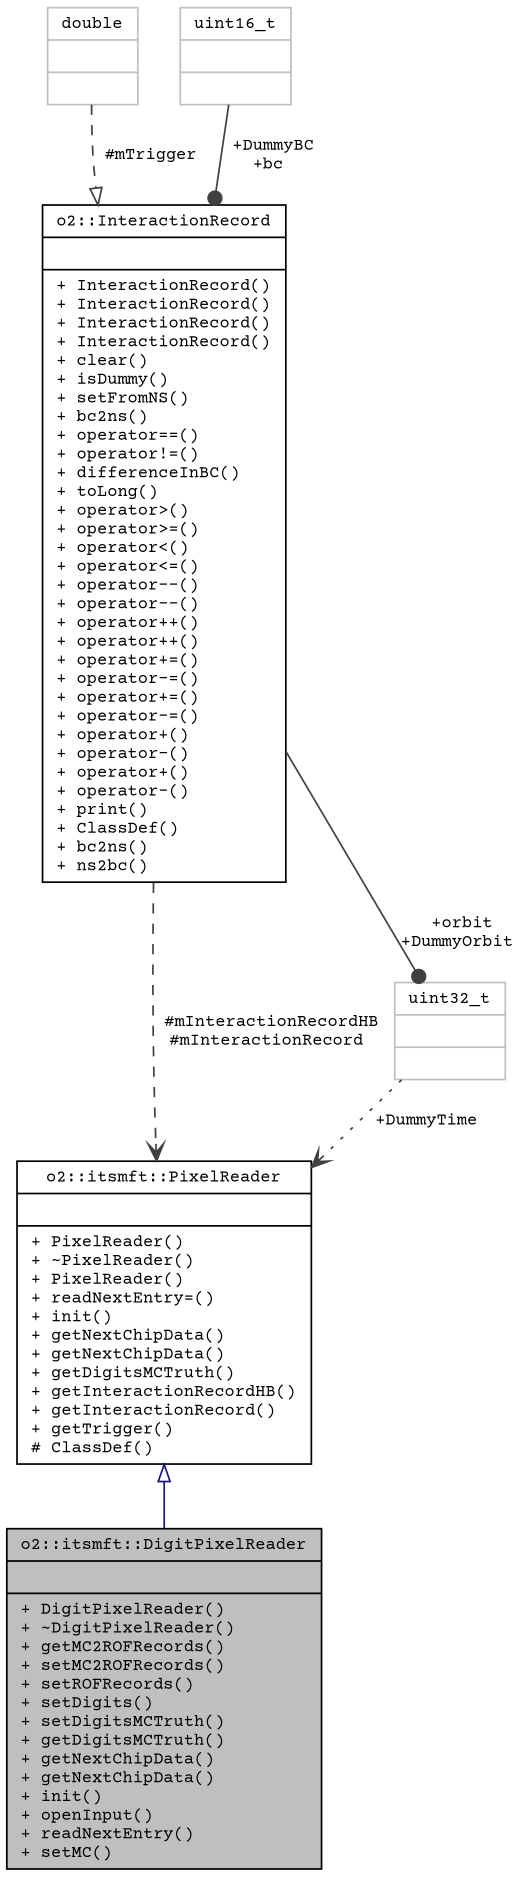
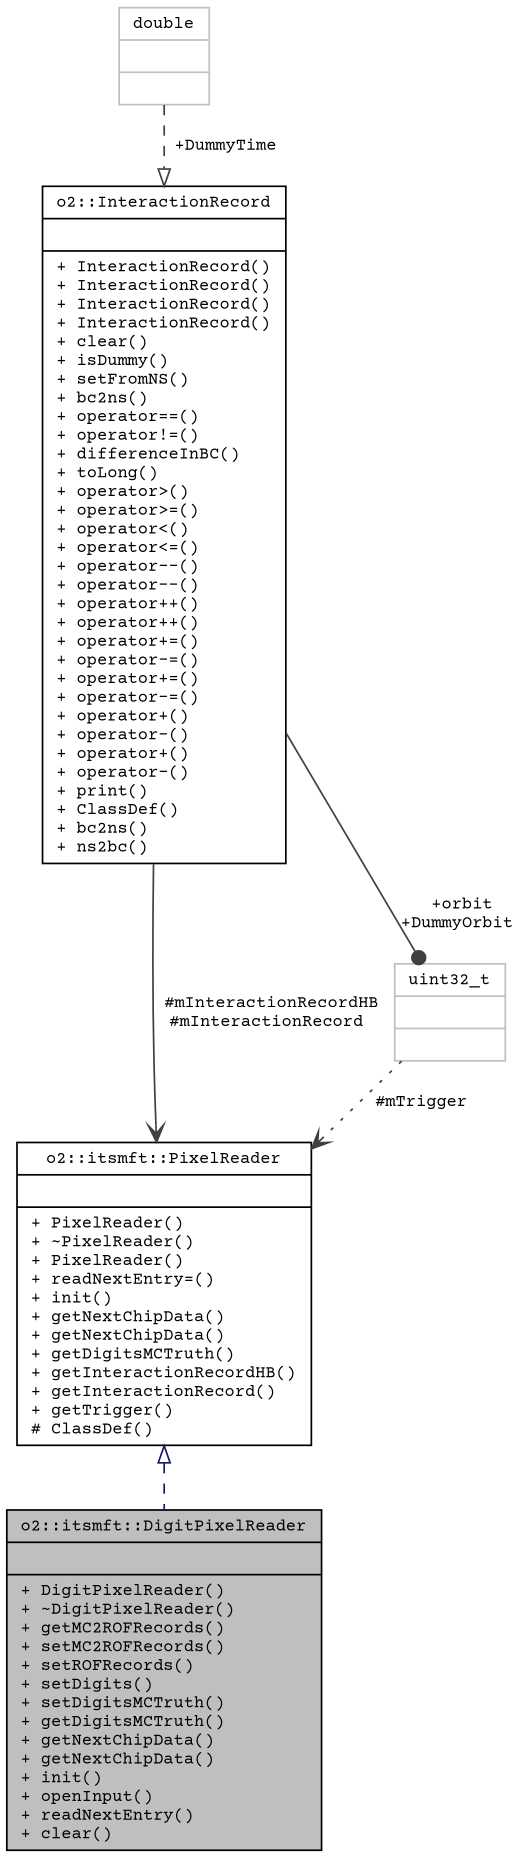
node "uint16_t": removed
edge "double" -> "o2::InteractionRecord": label " #mTrigger" -> " +DummyTime"
edge "o2::InteractionRecord" -> "o2::itsmft::PixelReader": style dashed -> solid
edge "uint32_t" -> "o2::itsmft::PixelReader": label " +DummyTime" -> " #mTrigger"
edge "o2::itsmft::DigitPixelReader" -> "o2::itsmft::PixelReader": style solid -> dashed
node "o2::itsmft::DigitPixelReader": text "+ setMC()" -> "+ clear()"
